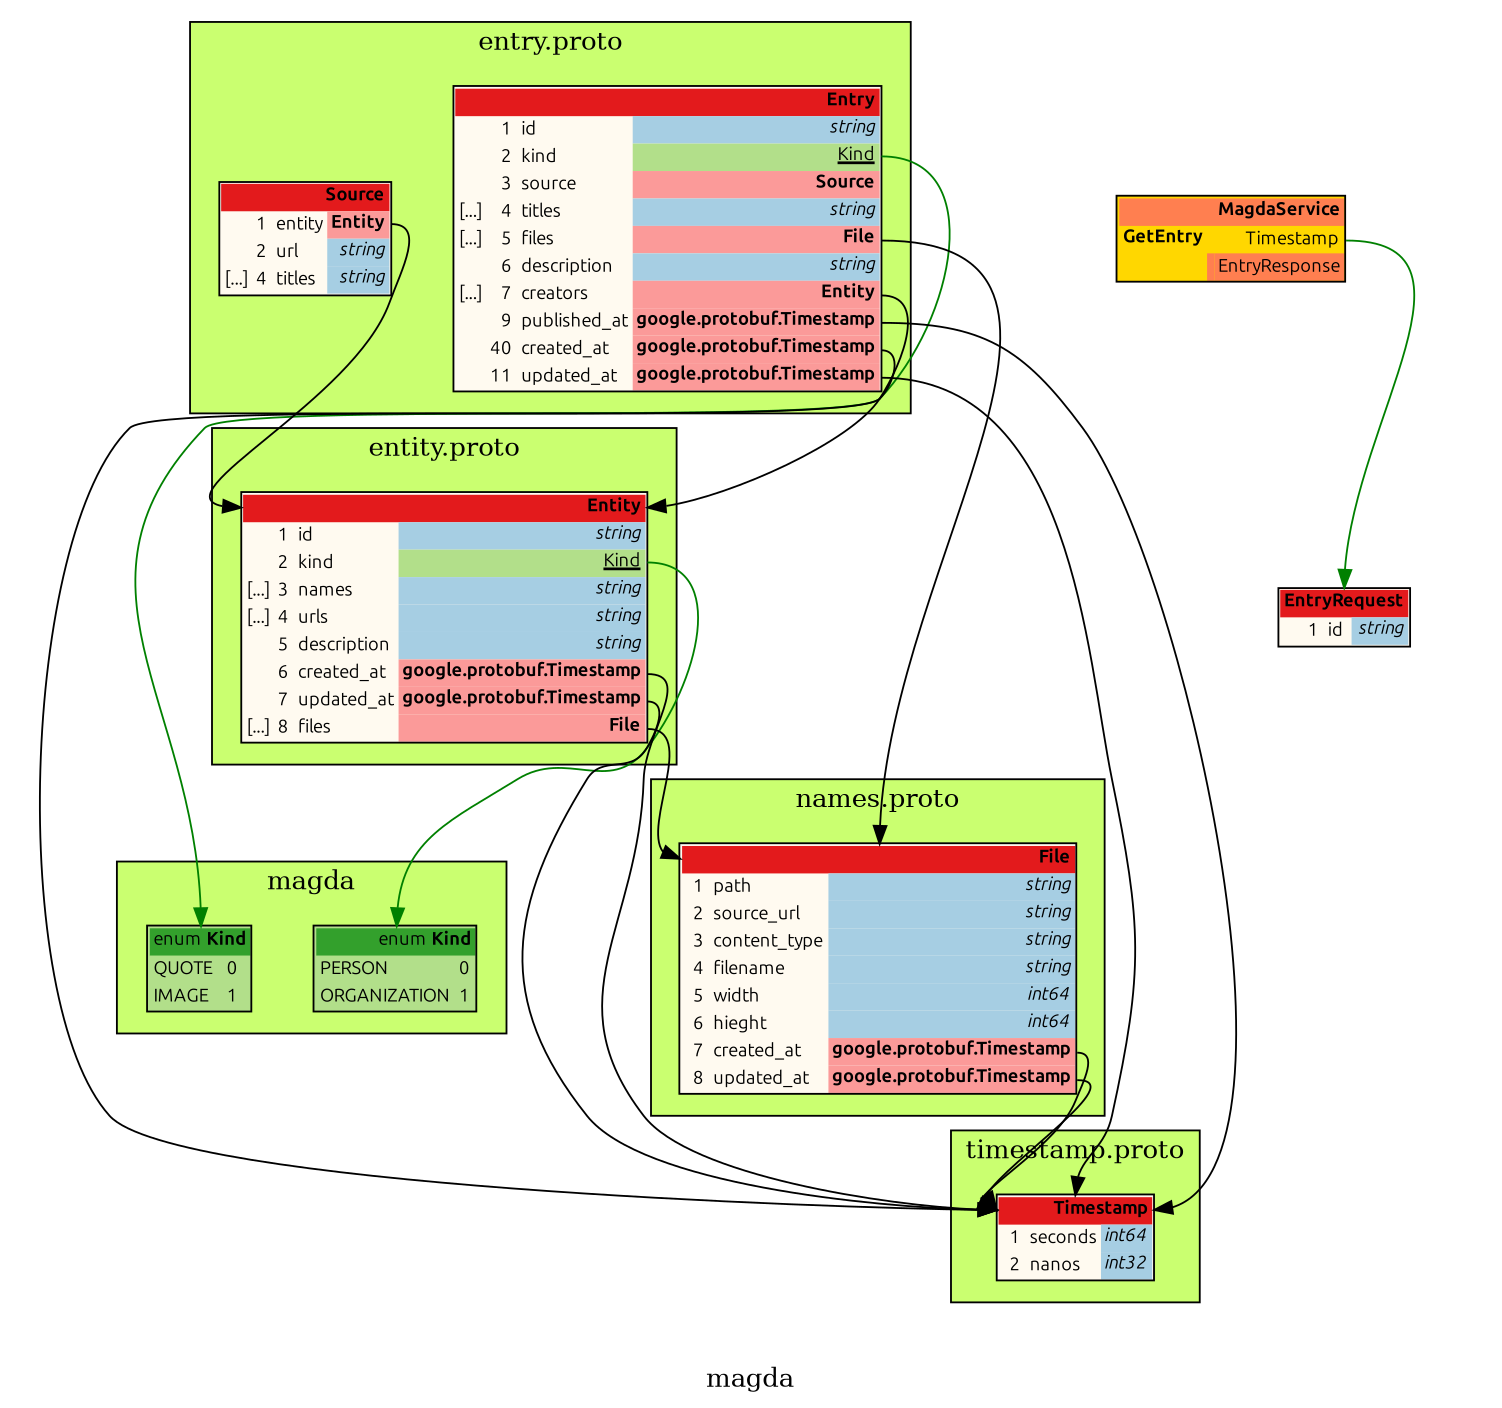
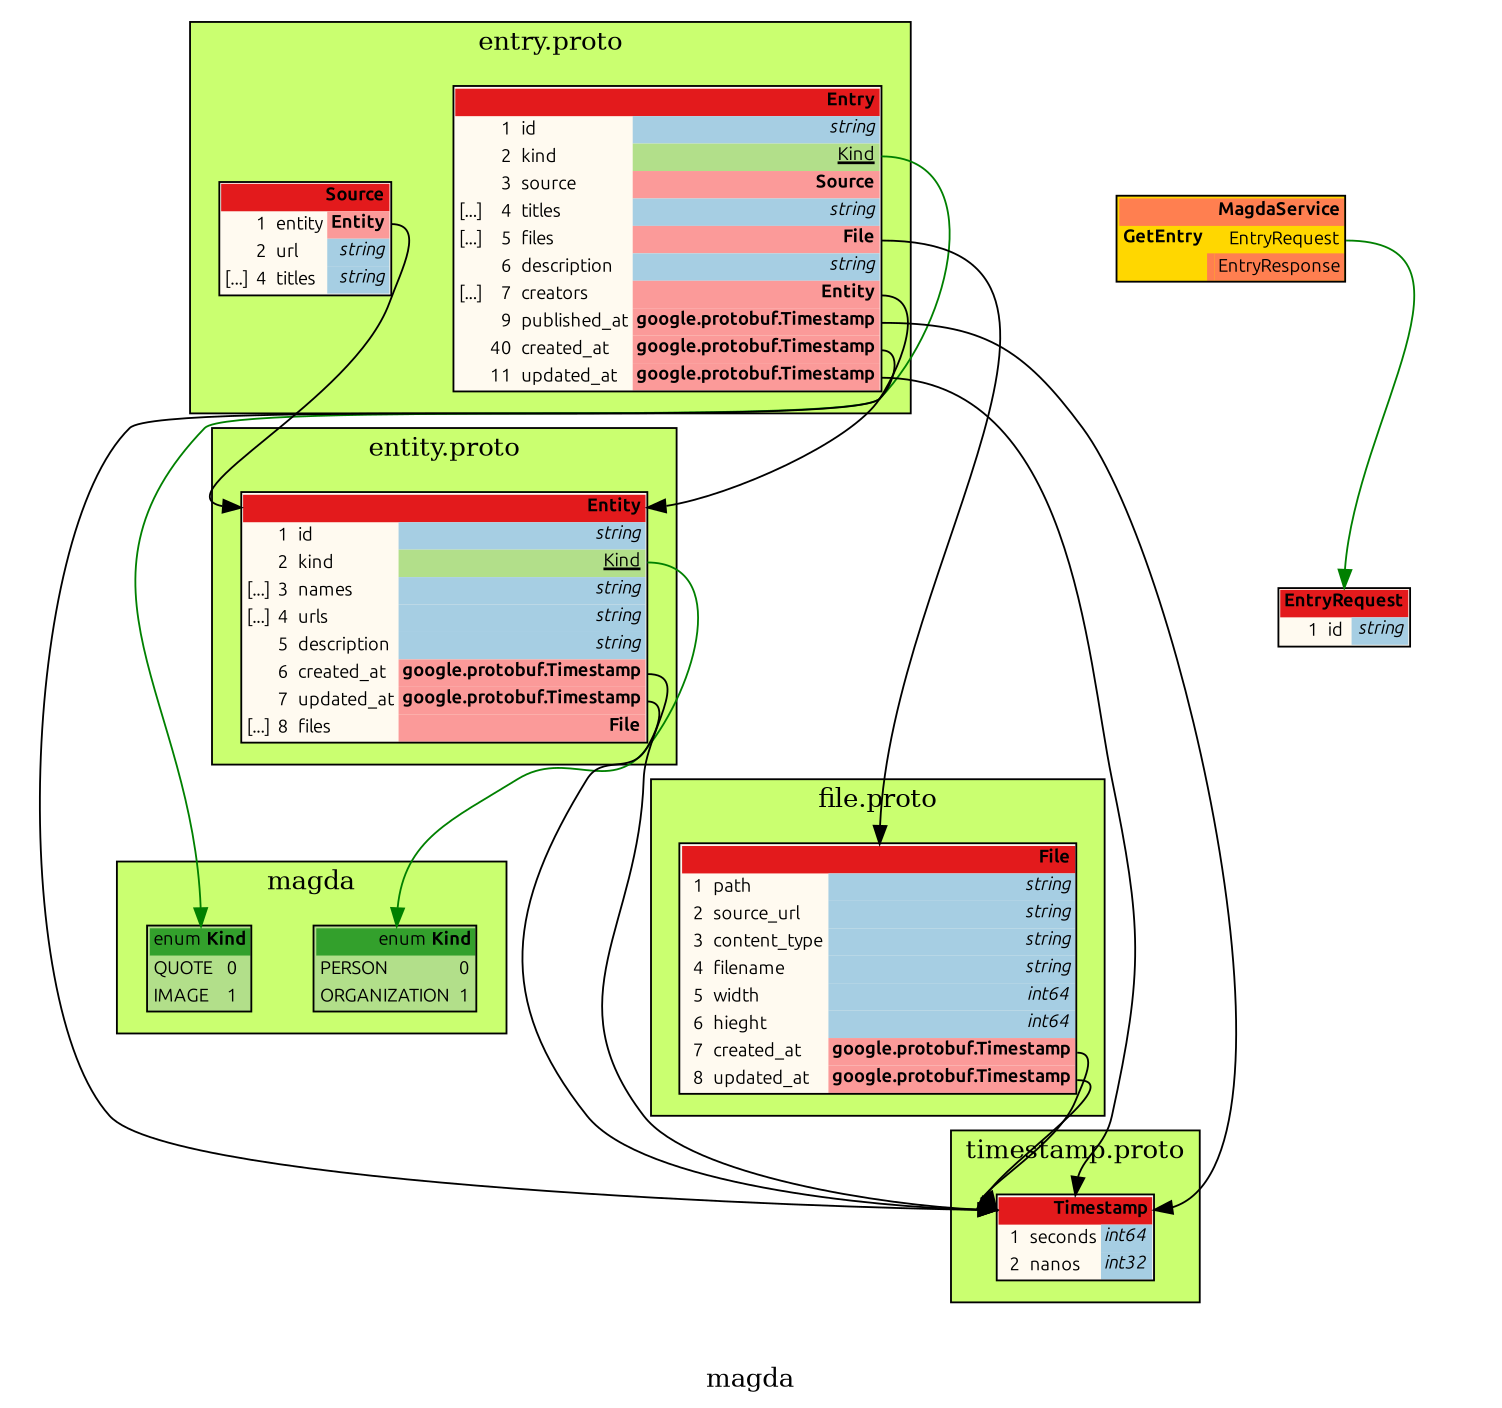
node "MagdaService": text "Timestamp" -> "EntryRequest"
edge "Entity" -> "File": removed
cluster "names.proto": label "names.proto" -> "file.proto"
